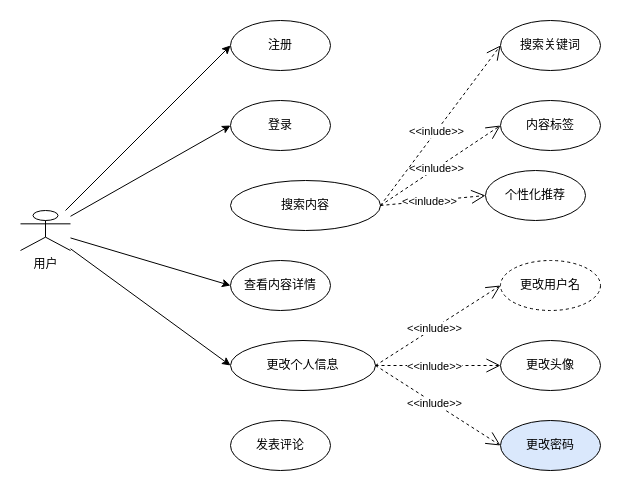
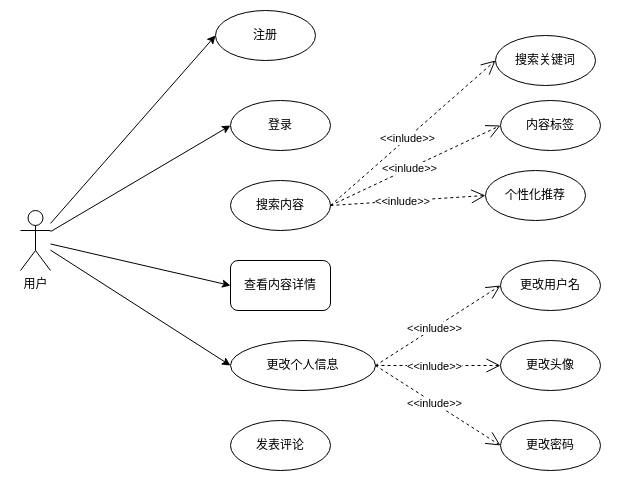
node "注册": moved (281, 46) -> (266, 36)
node "搜索关键词": moved (551, 46) -> (546, 61)
node "搜索内容": size 150x50 -> 100x50
node "用户": size 50x40 -> 30x60
node "查看内容详情": shape ellipse -> rounded rectangle
node "更改用户名": style dashed -> solid
node "更改密码": fillcolor #dae8fc -> #ffffff
